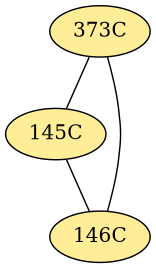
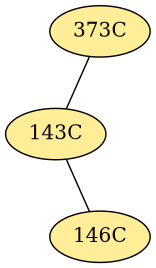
node "145C": label "145C" -> "143C"
edge "373C" -- "146C": removed
